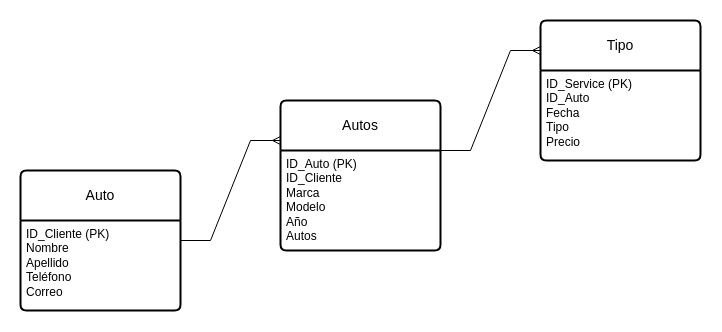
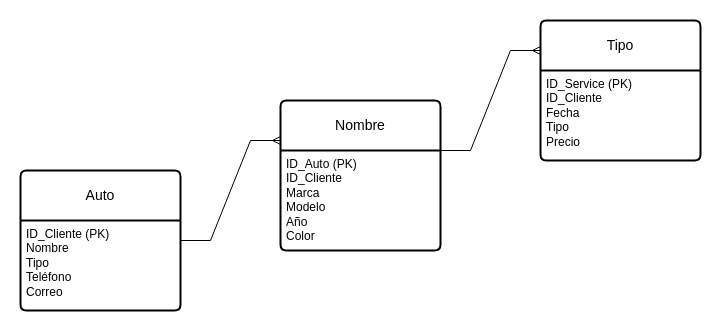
node "ID_Service (PK) ID_Auto Fecha Tipo Precio": label "ID_Service (PK) ID_Auto Fecha Tipo Precio" -> "ID_Service (PK) ID_Cliente Fecha Tipo Precio"
node "Autos": label "Autos" -> "Nombre"
node "ID_Auto (PK) ID_Cliente Marca Modelo Año Autos": label "ID_Auto (PK) ID_Cliente Marca Modelo Año Autos" -> "ID_Auto (PK) ID_Cliente Marca Modelo Año Color"
node "ID_Cliente (PK) Nombre Apellido Teléfono Correo": label "ID_Cliente (PK) Nombre Apellido Teléfono Correo" -> "ID_Cliente (PK) Nombre Tipo Teléfono Correo"
